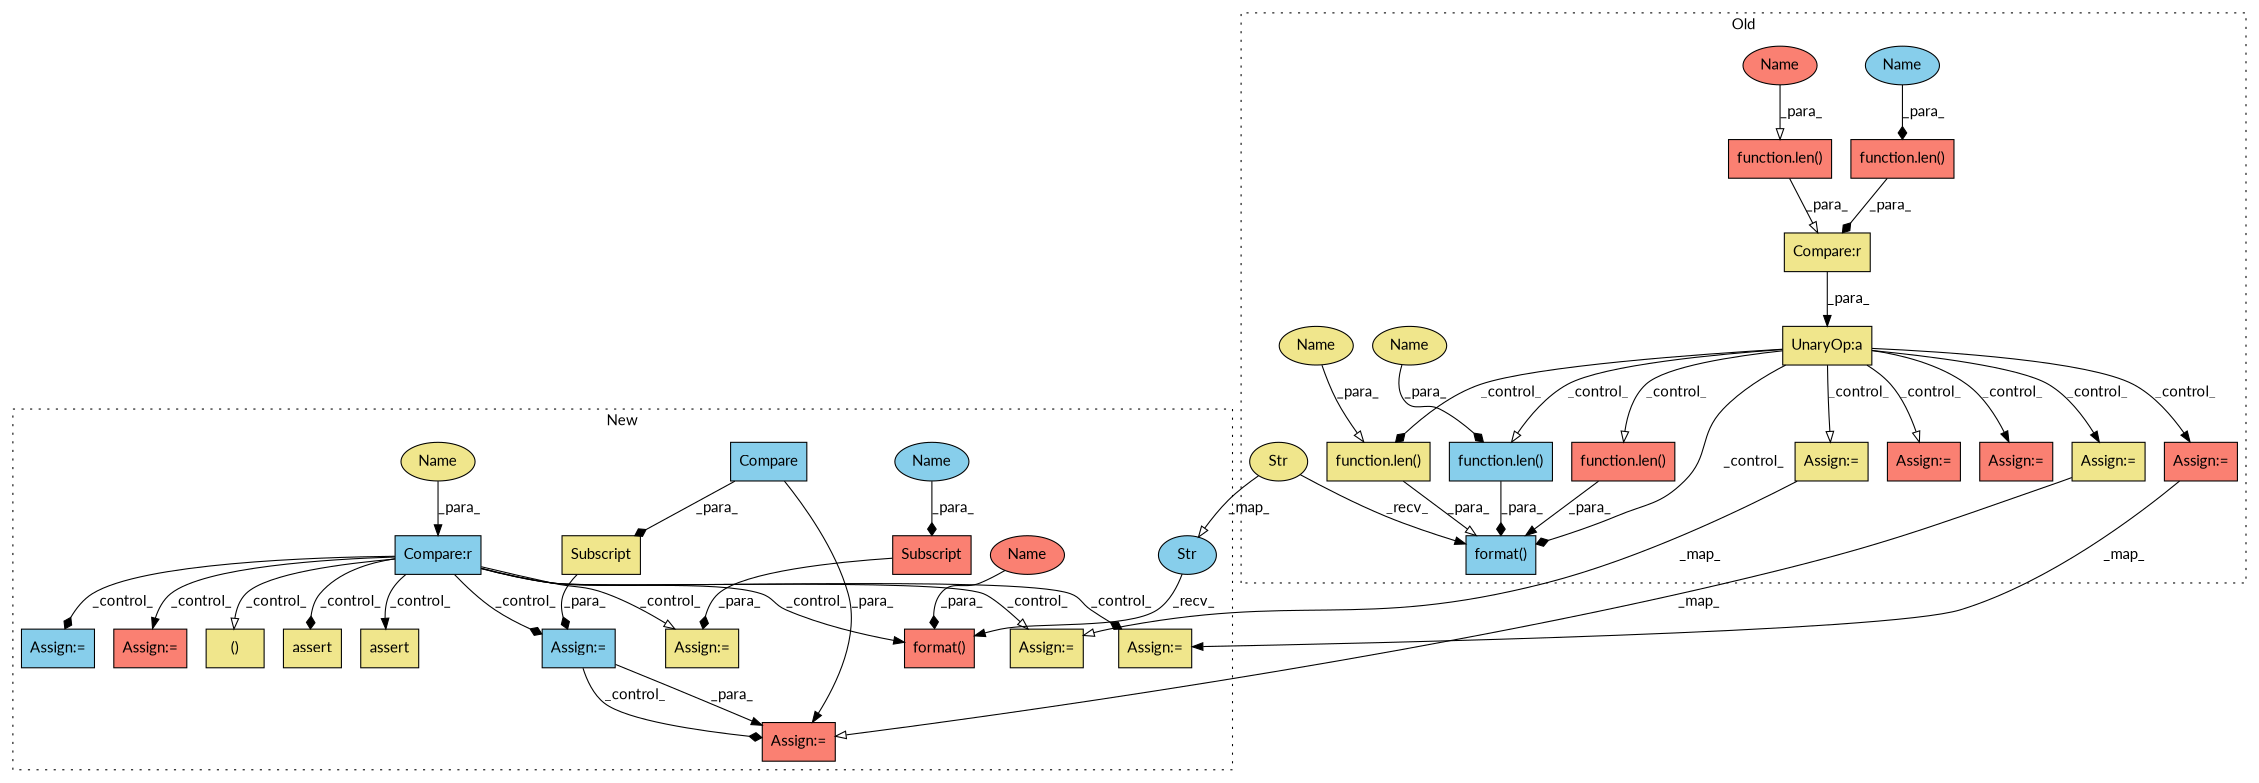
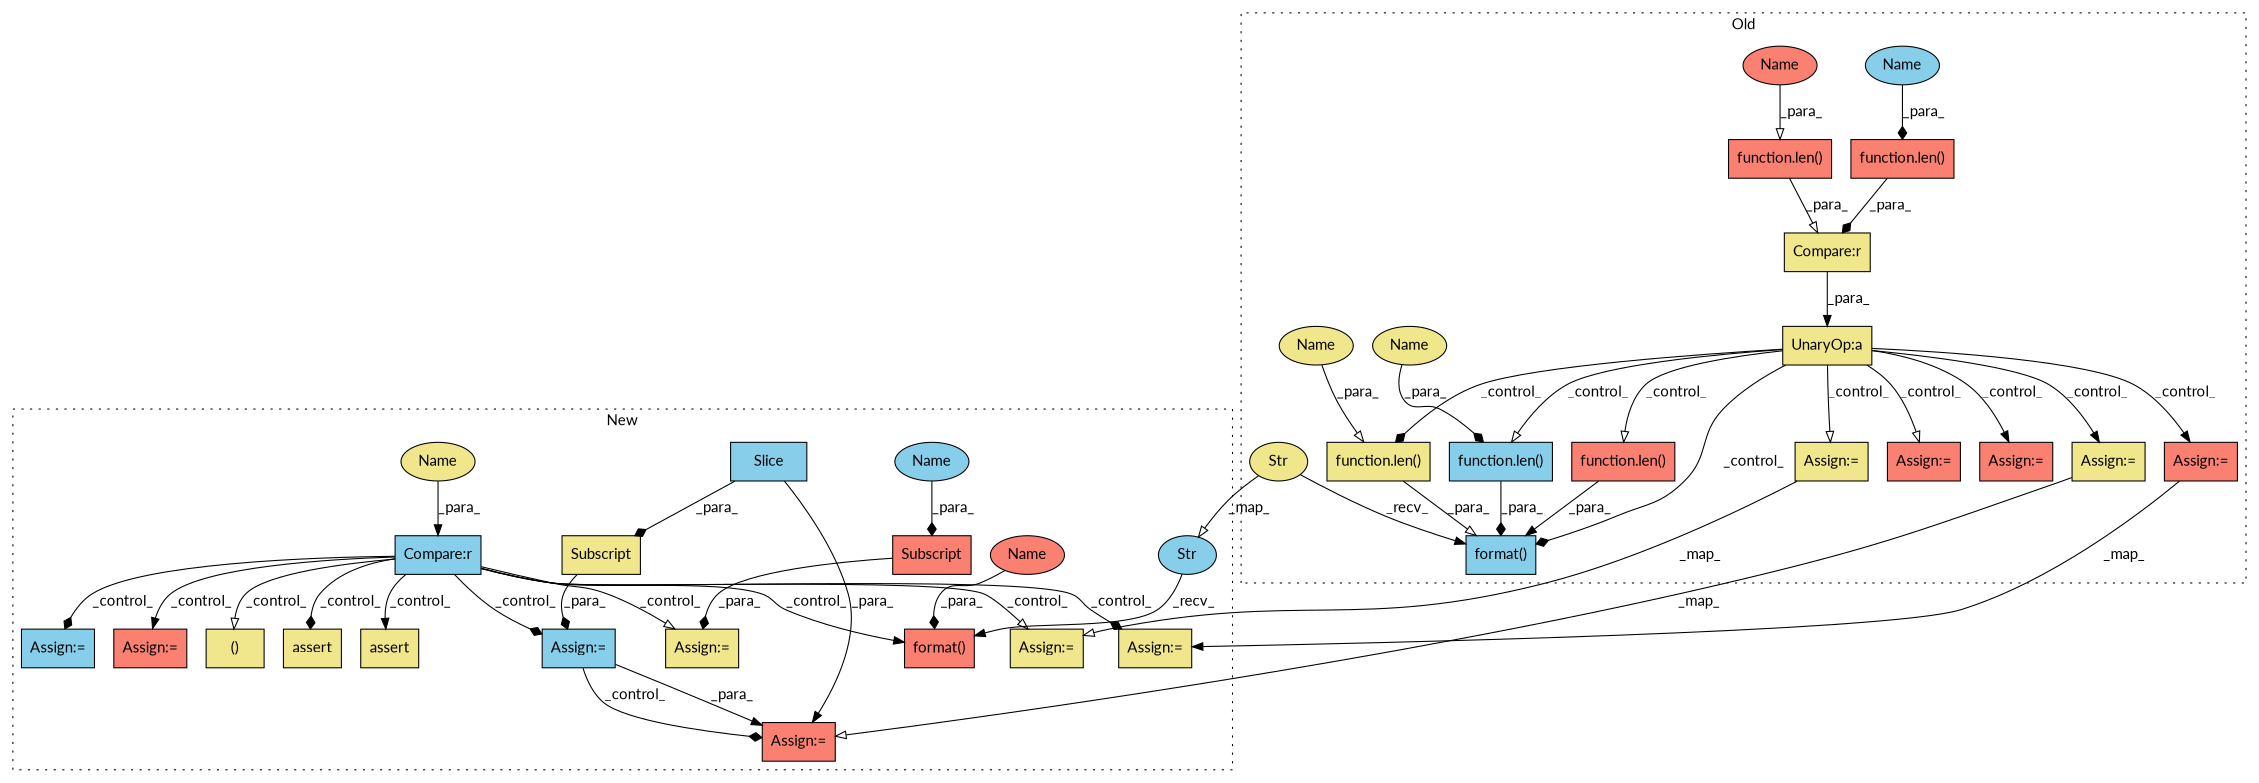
node "Compare": label "Compare" -> "Slice"
